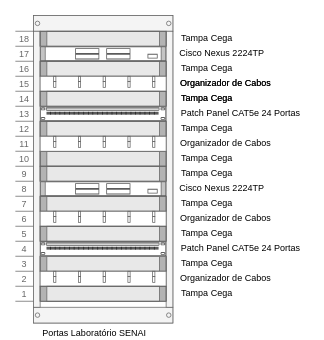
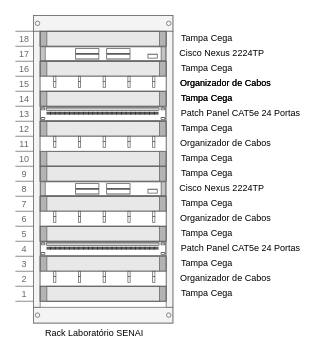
node "Portas Laboratório SENAI": label "Portas Laboratório SENAI" -> "Rack Laboratório SENAI"
